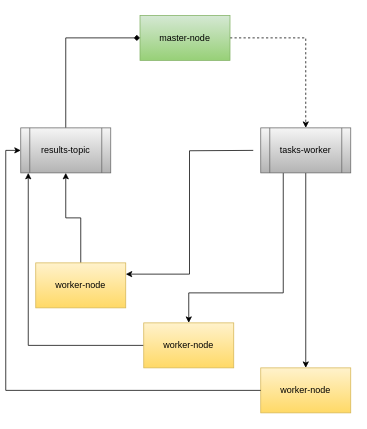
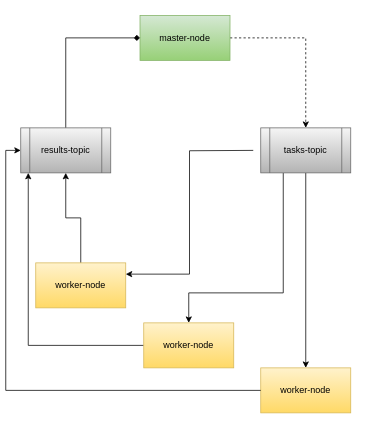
node "tasks-worker": label "tasks-worker" -> "tasks-topic"
